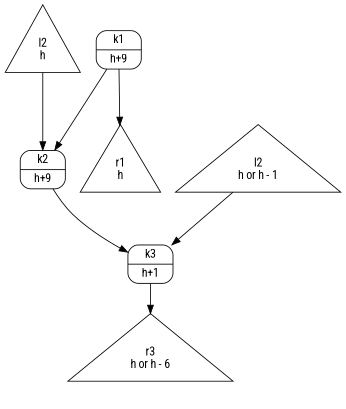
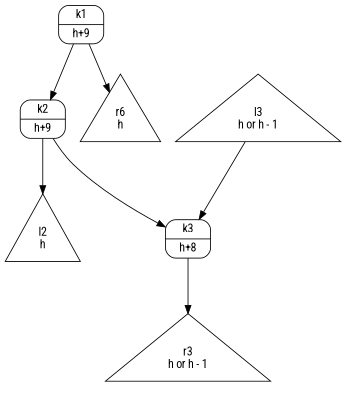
edge "l2 h" -> "k2": reversed
node "r1 h": label "r1 h" -> "r6 h"
node "l2 h or h - 1": label "l2 h or h - 1" -> "l3 h or h - 1"
node "k3": text "h+1" -> "h+8"
node "r3 h or h - 6": label "r3 h or h - 6" -> "r3 h or h - 1"
